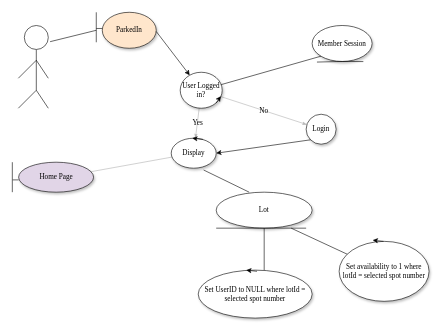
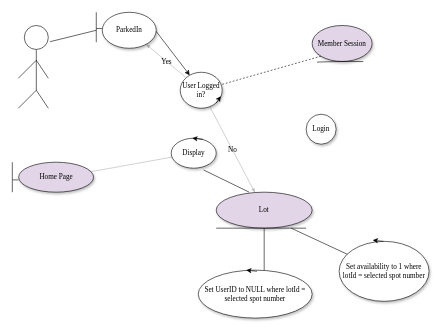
node "ParkedIn": fillcolor #ffe6cc -> #ffffff
node "Member Session": fillcolor #ffffff -> #e1d5e7
edge "Member Session" -- "User Logged in?": style solid -> dashed
edge "User Logged in?" -> "Login": now "User Logged in?" -> "Lot"
edge "User Logged in?" -> "Display": now "User Logged in?" -> "ParkedIn"
edge "Login" -> "Display": removed
node "Lot": fillcolor #ffffff -> #e1d5e7
